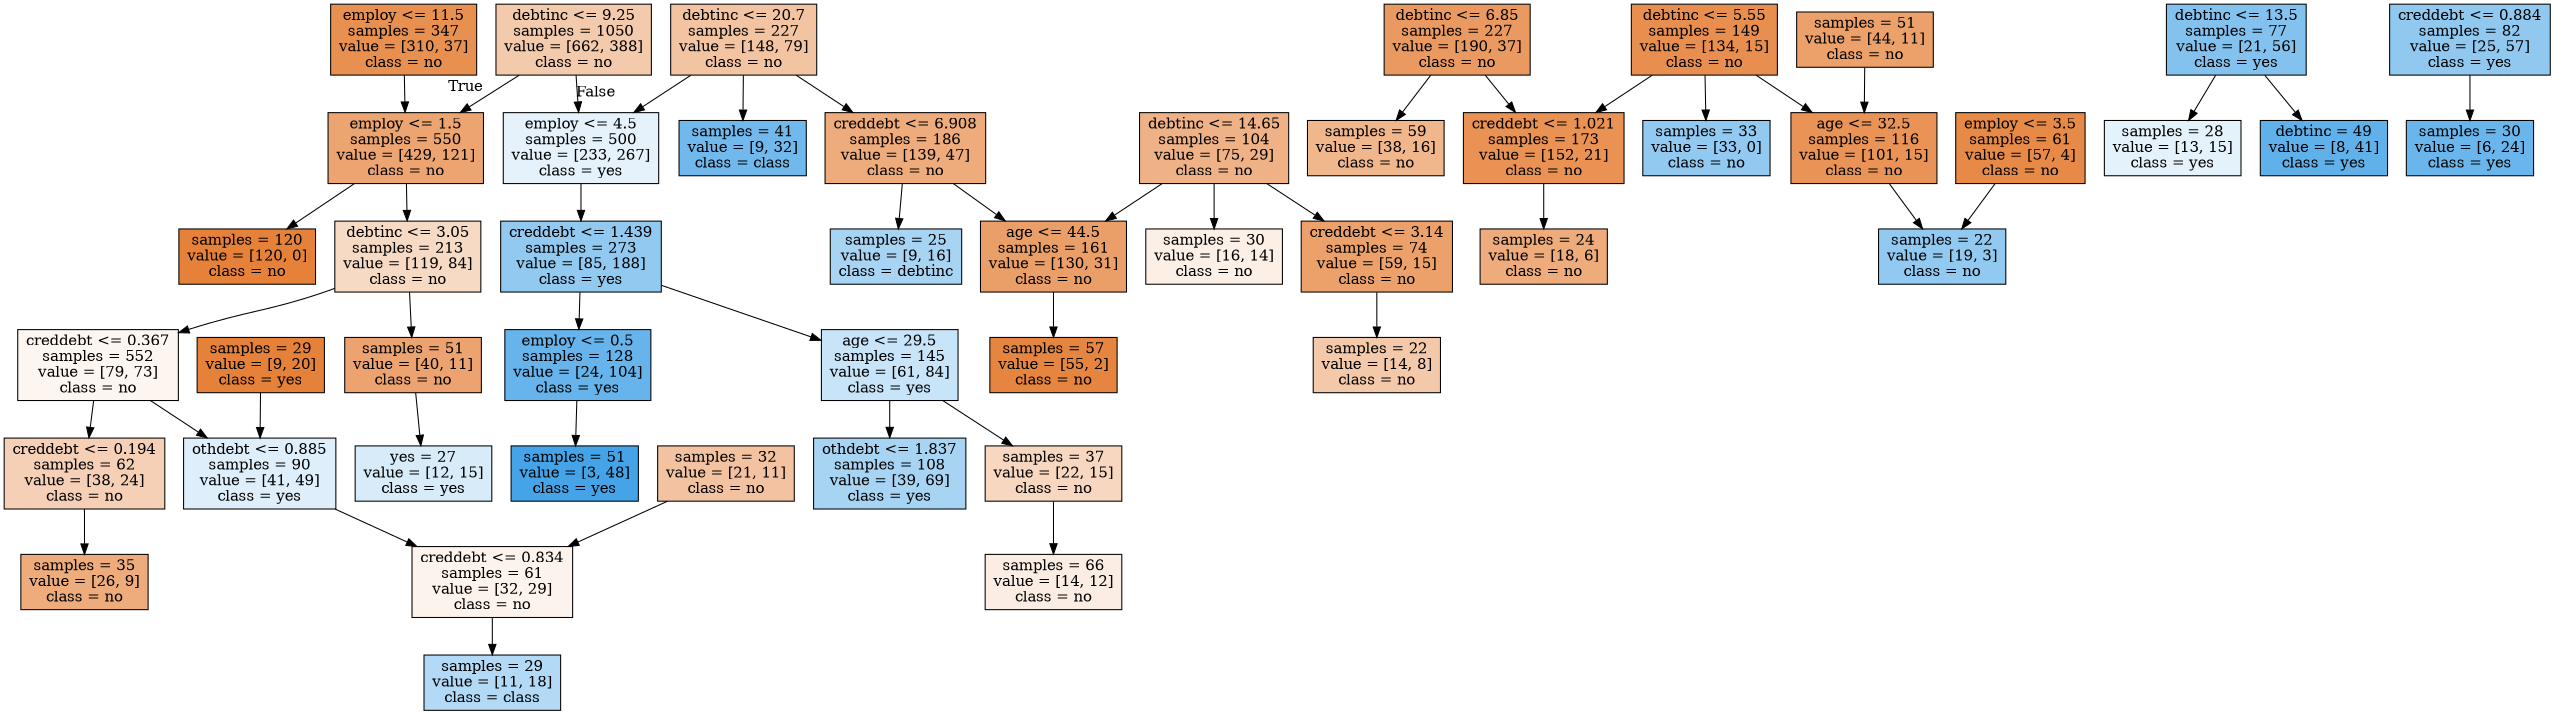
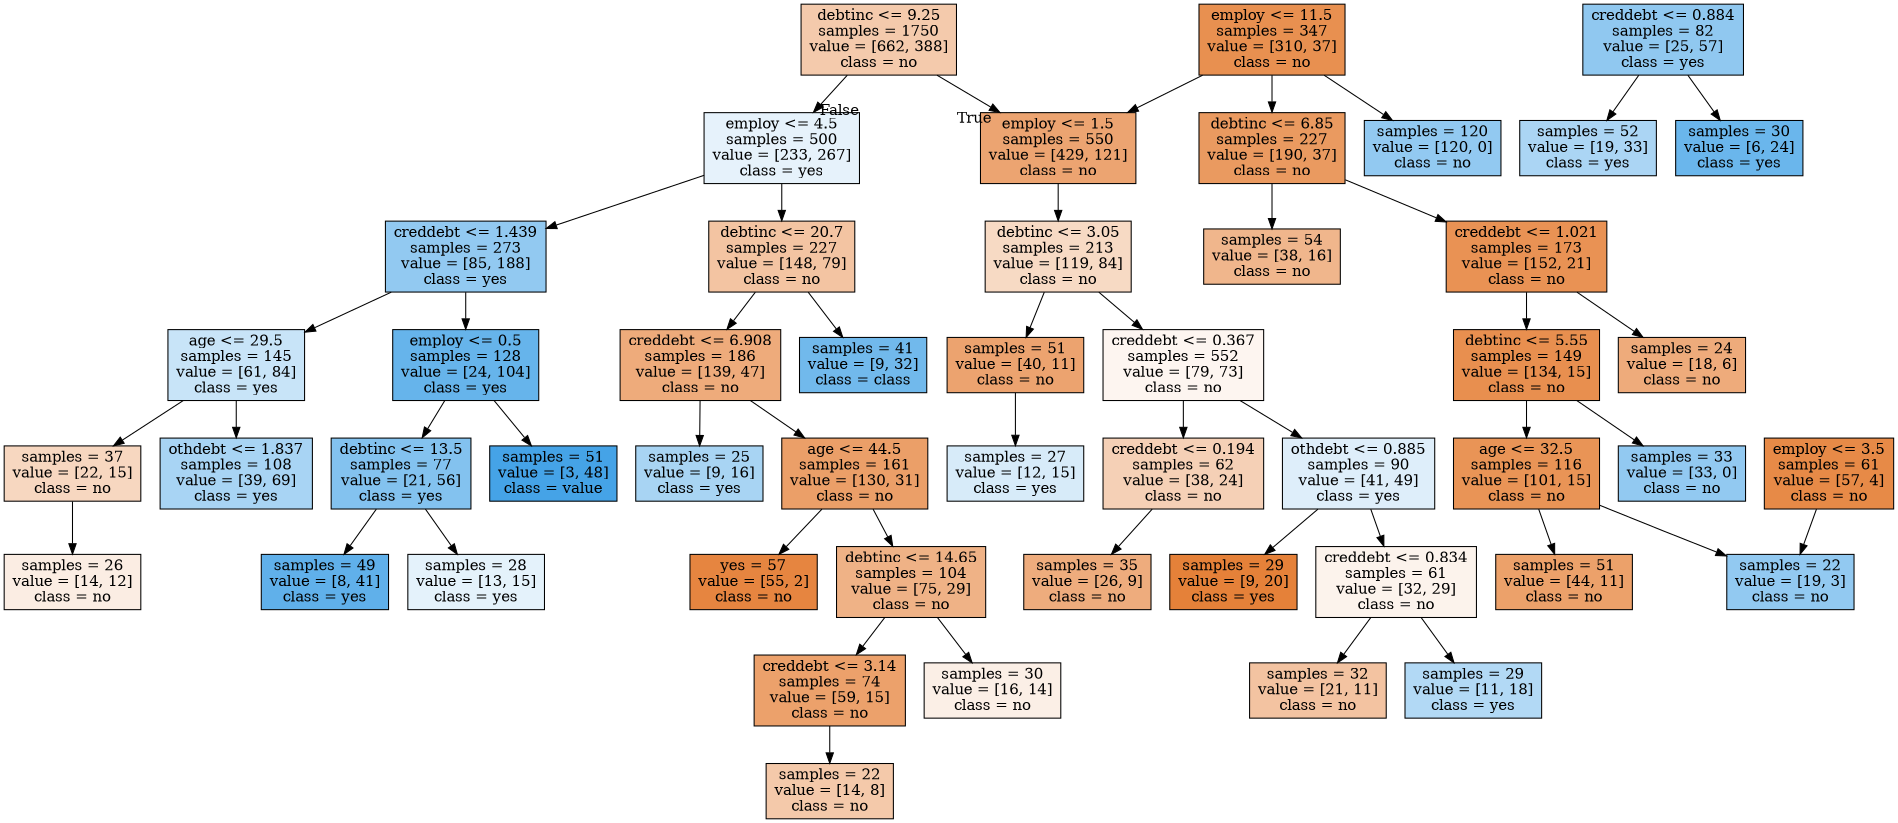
node "debtinc <= 9.25 samples = 1050 value = [662, 388] class = no": label "debtinc <= 9.25 samples = 1050 value = [662, 388] class = no" -> "debtinc <= 9.25 samples = 1750 value = [662, 388] class = no"
edge "samples = 51 value = [44, 11] class = no" -> "age <= 32.5 samples = 116 value = [101, 15] class = no": reversed
edge "employ <= 11.5 samples = 347 value = [310, 37] class = no" -> "debtinc <= 6.85 samples = 227 value = [190, 37] class = no": added
edge "debtinc <= 20.7 samples = 227 value = [148, 79] class = no" -> "employ <= 4.5 samples = 500 value = [233, 267] class = yes": reversed
edge "debtinc <= 5.55 samples = 149 value = [134, 15] class = no" -> "creddebt <= 1.021 samples = 173 value = [152, 21] class = no": reversed
node "samples = 59 value = [38, 16] class = no": label "samples = 59 value = [38, 16] class = no" -> "samples = 54 value = [38, 16] class = no"
node "samples = 52 value = [19, 33] class = yes": added
node "debtinc = 49 value = [8, 41] class = yes": label "debtinc = 49 value = [8, 41] class = yes" -> "samples = 49 value = [8, 41] class = yes"
edge "debtinc <= 14.65 samples = 104 value = [75, 29] class = no" -> "age <= 44.5 samples = 161 value = [130, 31] class = no": reversed
edge "employ <= 1.5 samples = 550 value = [429, 121] class = no" -> "samples = 120 value = [120, 0] class = no": now "employ <= 11.5 samples = 347 value = [310, 37] class = no" -> "samples = 120 value = [120, 0] class = no"
node "samples = 120 value = [120, 0] class = no": fillcolor #e58139ff -> #399de58c
node "samples = 25 value = [9, 16] class = debtinc": label "samples = 25 value = [9, 16] class = debtinc" -> "samples = 25 value = [9, 16] class = yes"
node "samples = 57 value = [55, 2] class = no": label "samples = 57 value = [55, 2] class = no" -> "yes = 57 value = [55, 2] class = no"
edge "samples = 29 value = [9, 20] class = yes" -> "othdebt <= 0.885 samples = 90 value = [41, 49] class = yes": reversed
edge "employ <= 0.5 samples = 128 value = [24, 104] class = yes" -> "debtinc <= 13.5 samples = 77 value = [21, 56] class = yes": added
node "yes = 27 value = [12, 15] class = yes": label "yes = 27 value = [12, 15] class = yes" -> "samples = 27 value = [12, 15] class = yes"
node "samples = 51 value = [3, 48] class = yes": label "samples = 51 value = [3, 48] class = yes" -> "samples = 51 value = [3, 48] class = value"
edge "samples = 32 value = [21, 11] class = no" -> "creddebt <= 0.834 samples = 61 value = [32, 29] class = no": reversed
node "samples = 66 value = [14, 12] class = no": label "samples = 66 value = [14, 12] class = no" -> "samples = 26 value = [14, 12] class = no"
node "samples = 29 value = [11, 18] class = class": label "samples = 29 value = [11, 18] class = class" -> "samples = 29 value = [11, 18] class = yes"
